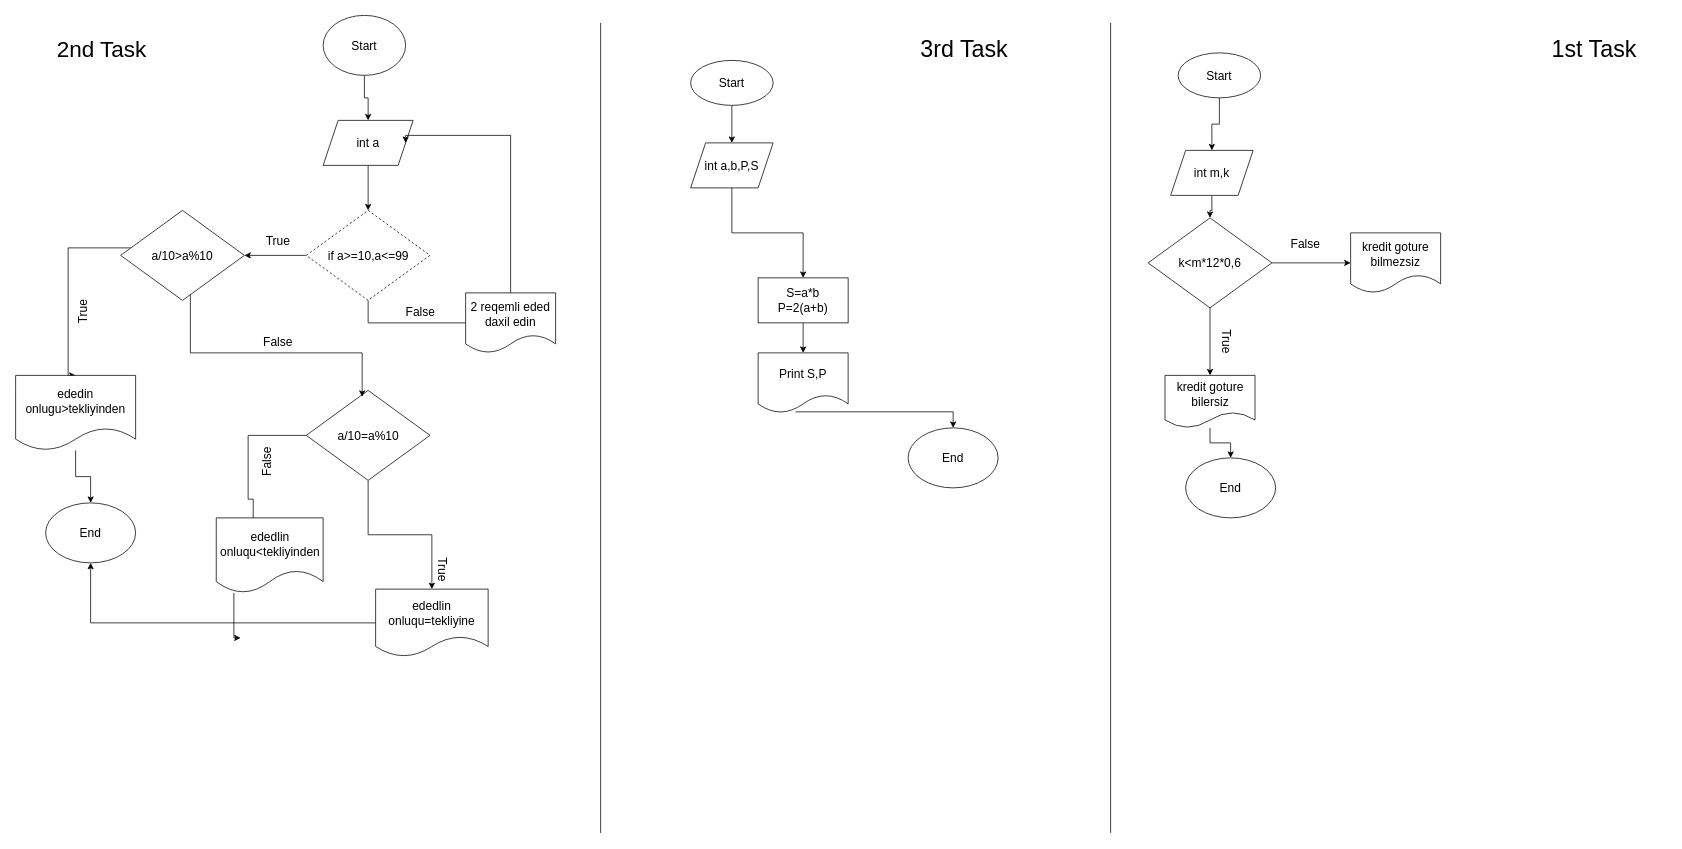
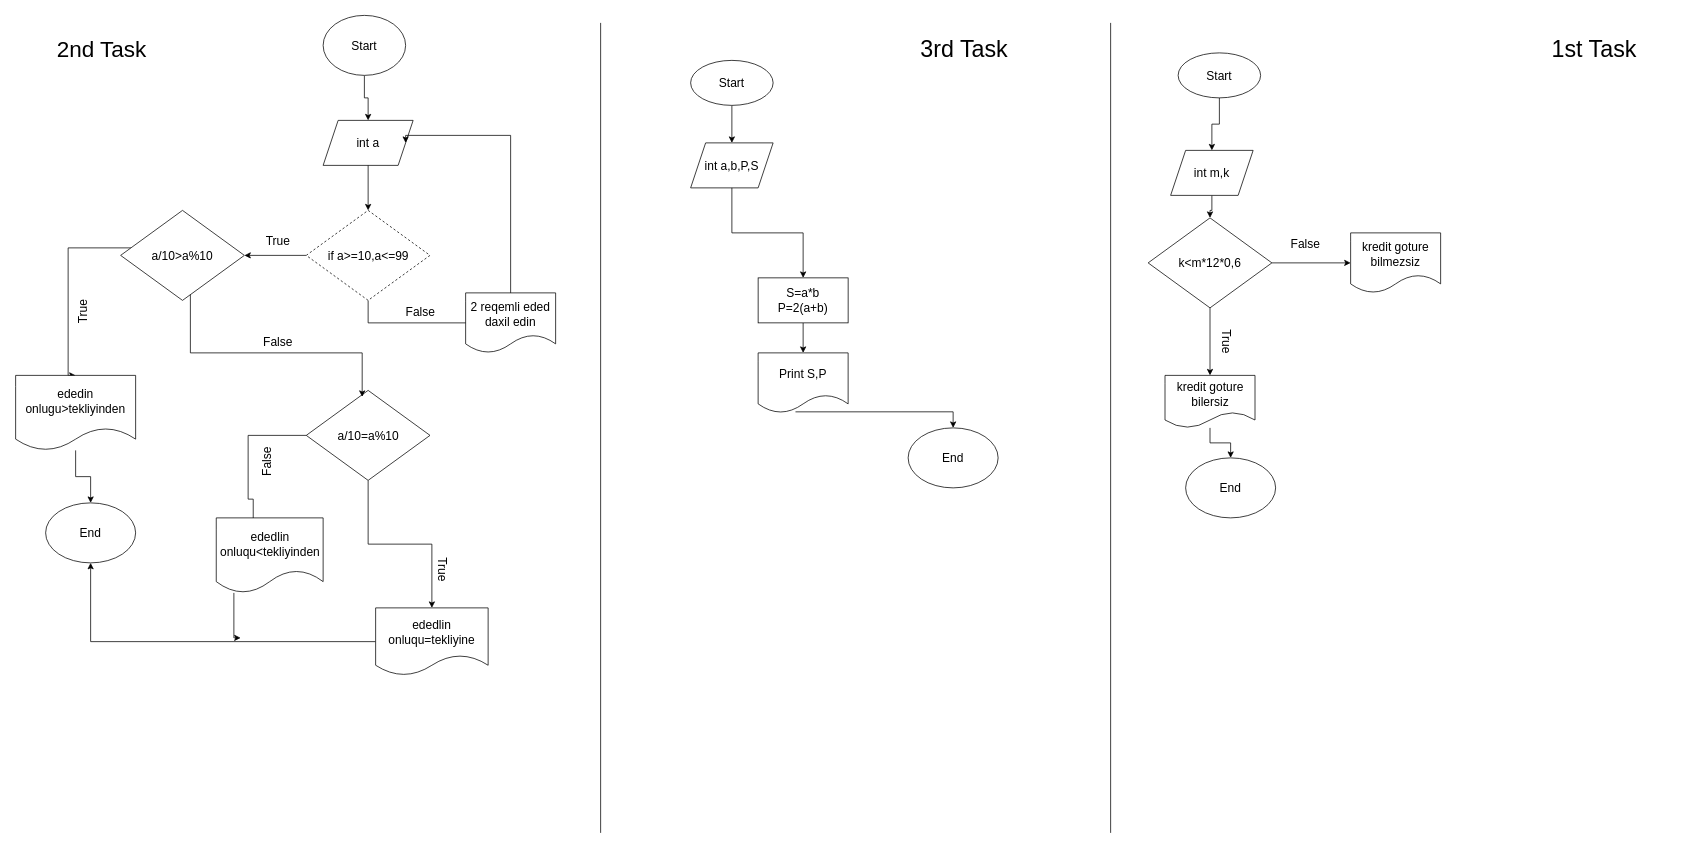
node "ededlin onluqu=tekliyine": moved (432, 623) -> (432, 642)
